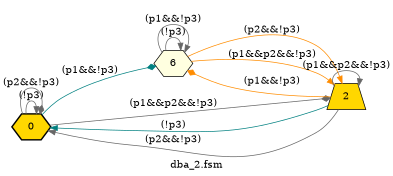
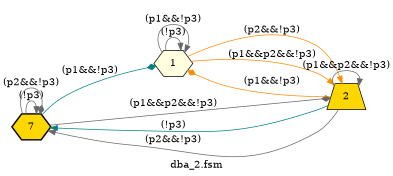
node "6": label "6" -> "1"
node "0": label "0" -> "7"
